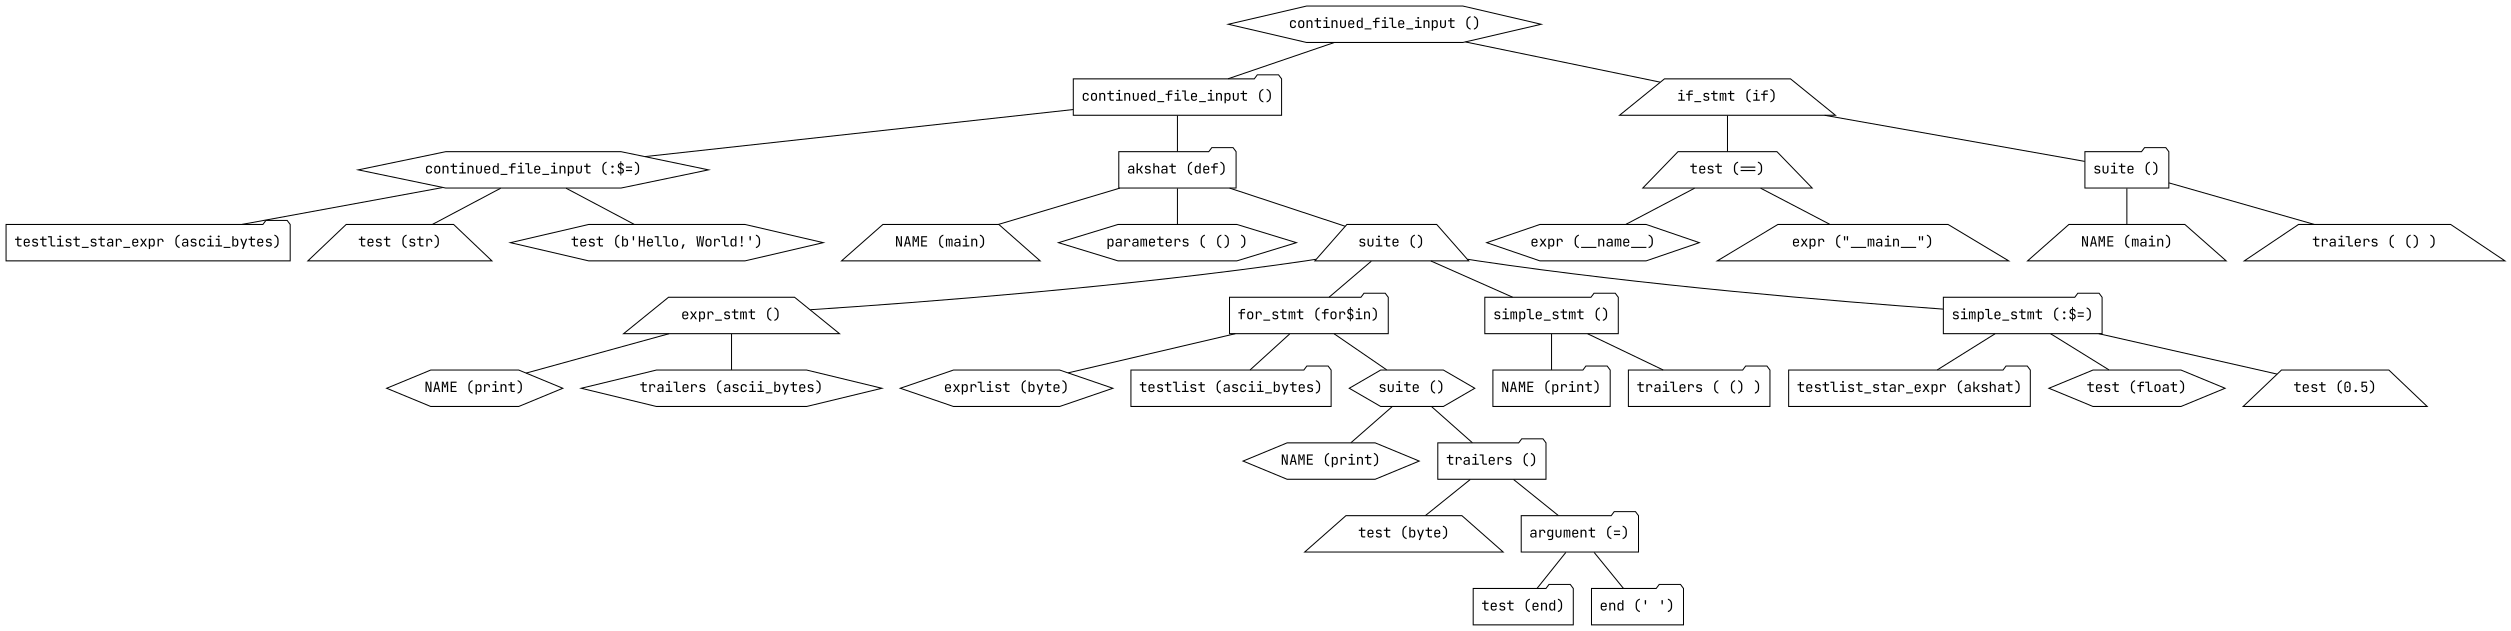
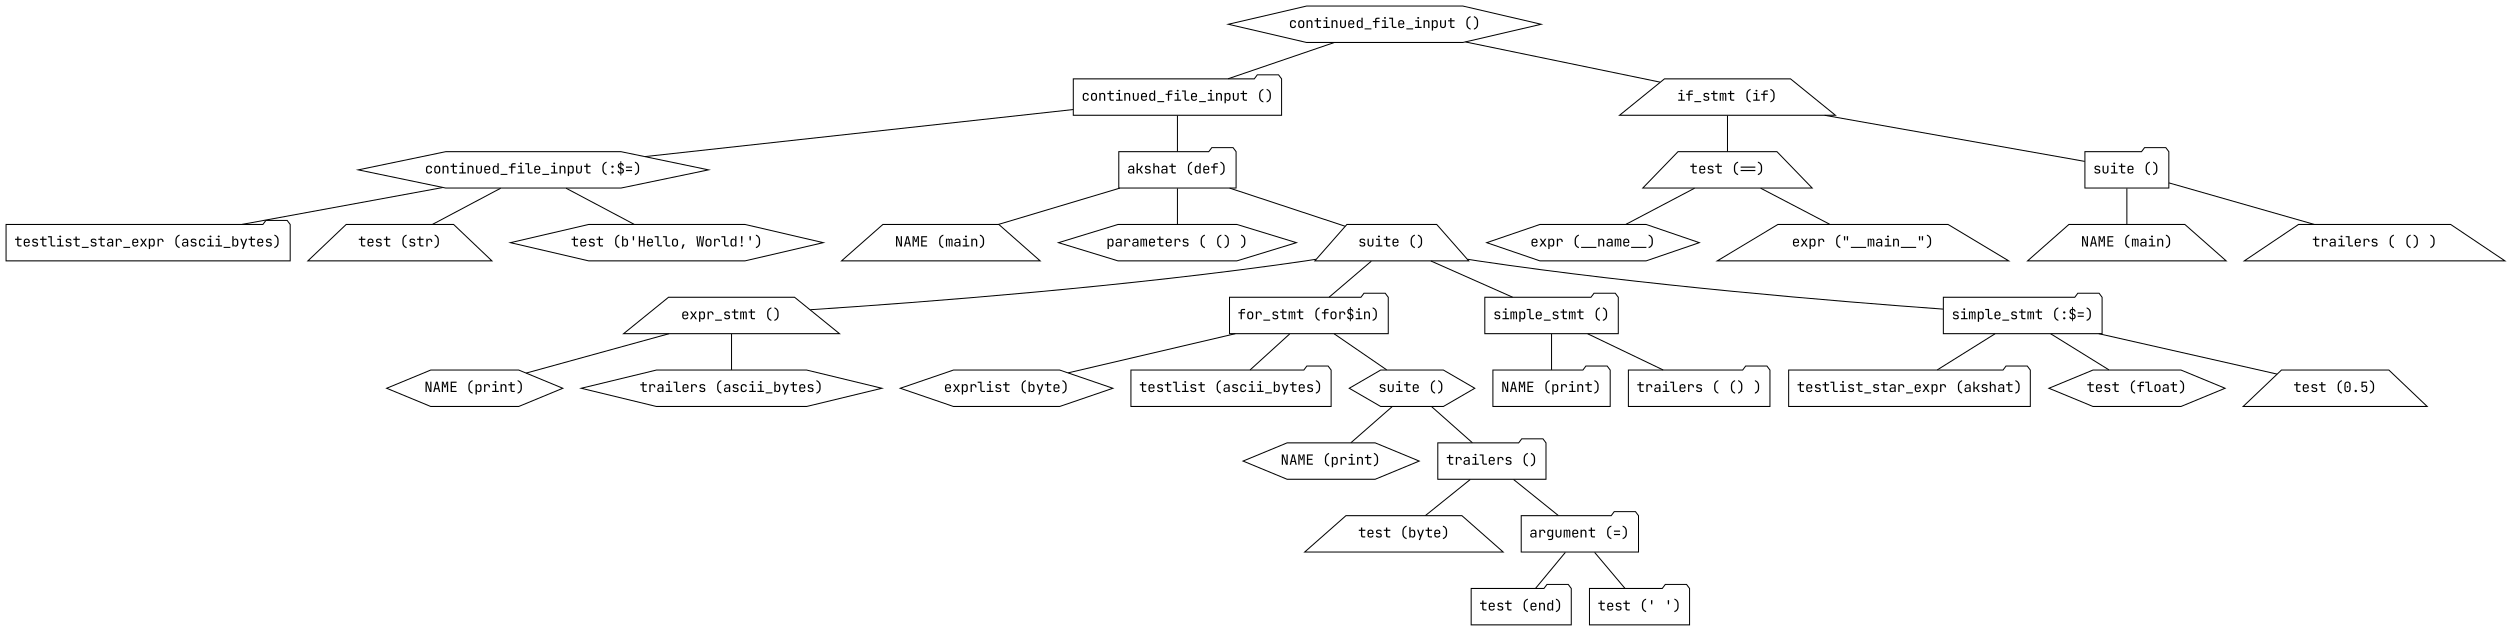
node "end (' ')": label "end (' ')" -> "test (' ')"
